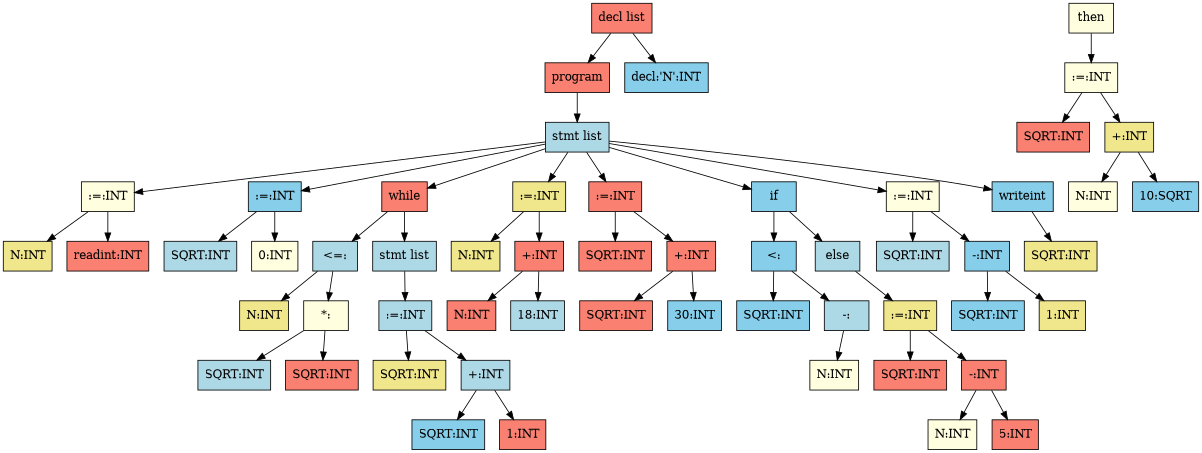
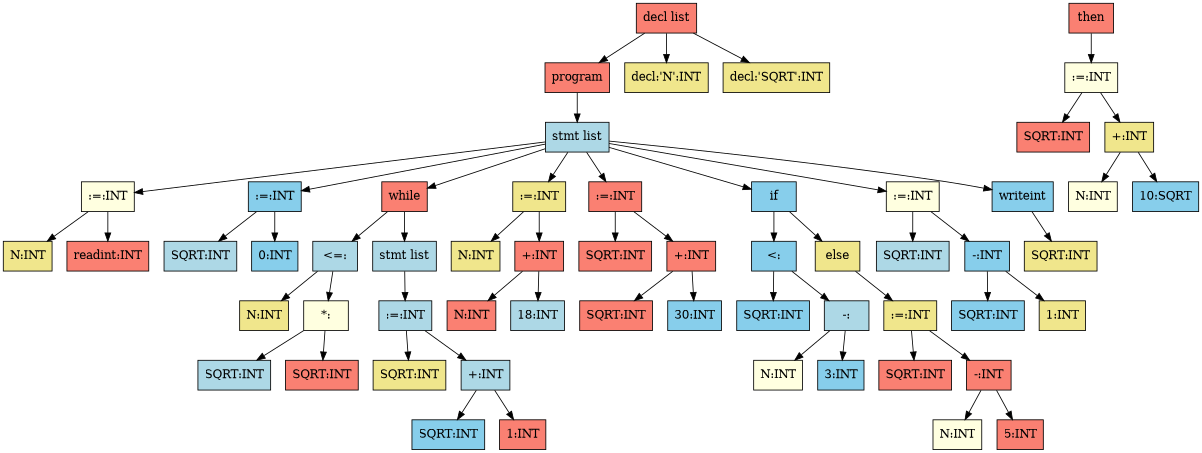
node "then": fillcolor lightyellow -> salmon
node "decl:'N':INT": fillcolor skyblue -> khaki
node "decl:'SQRT':INT": added
node "0:INT": fillcolor lightyellow -> skyblue
node "else": fillcolor lightblue -> khaki
node "3:INT": added
